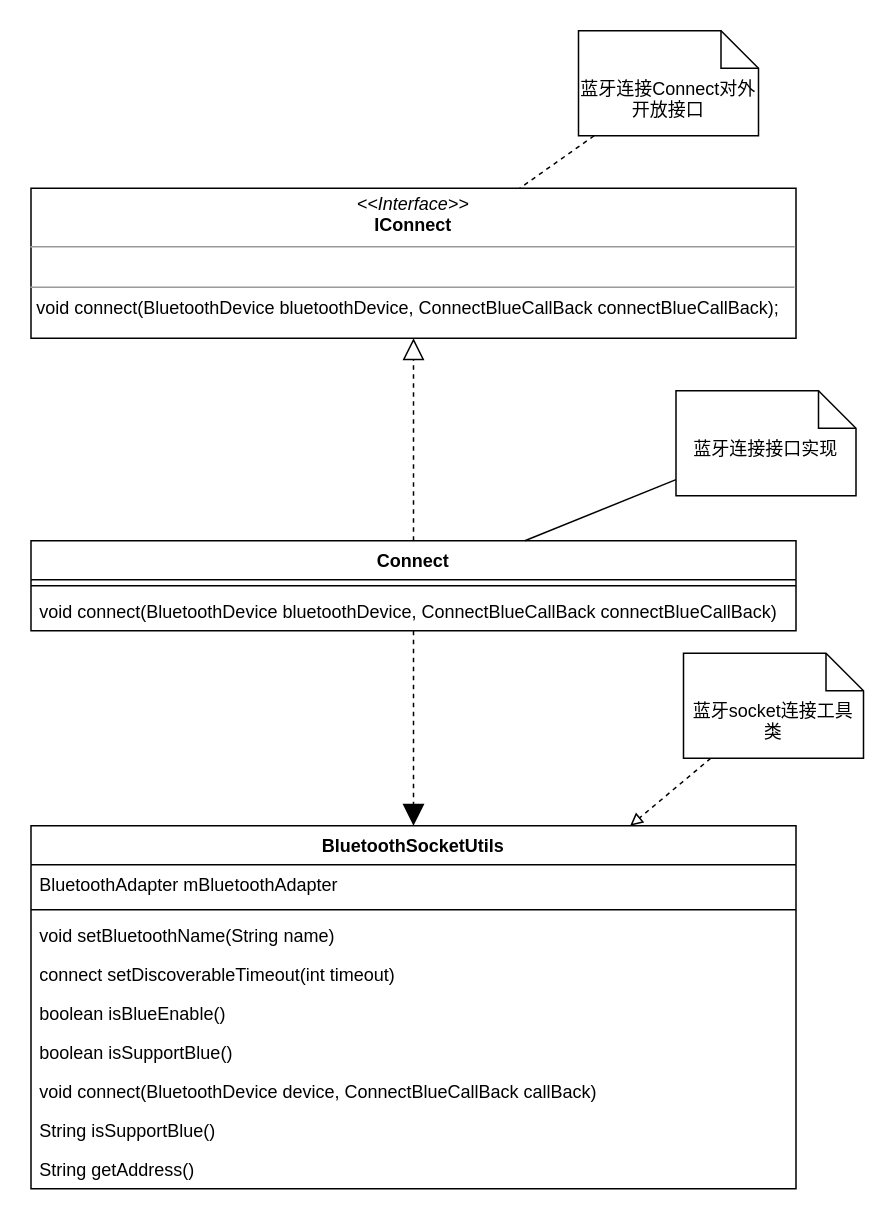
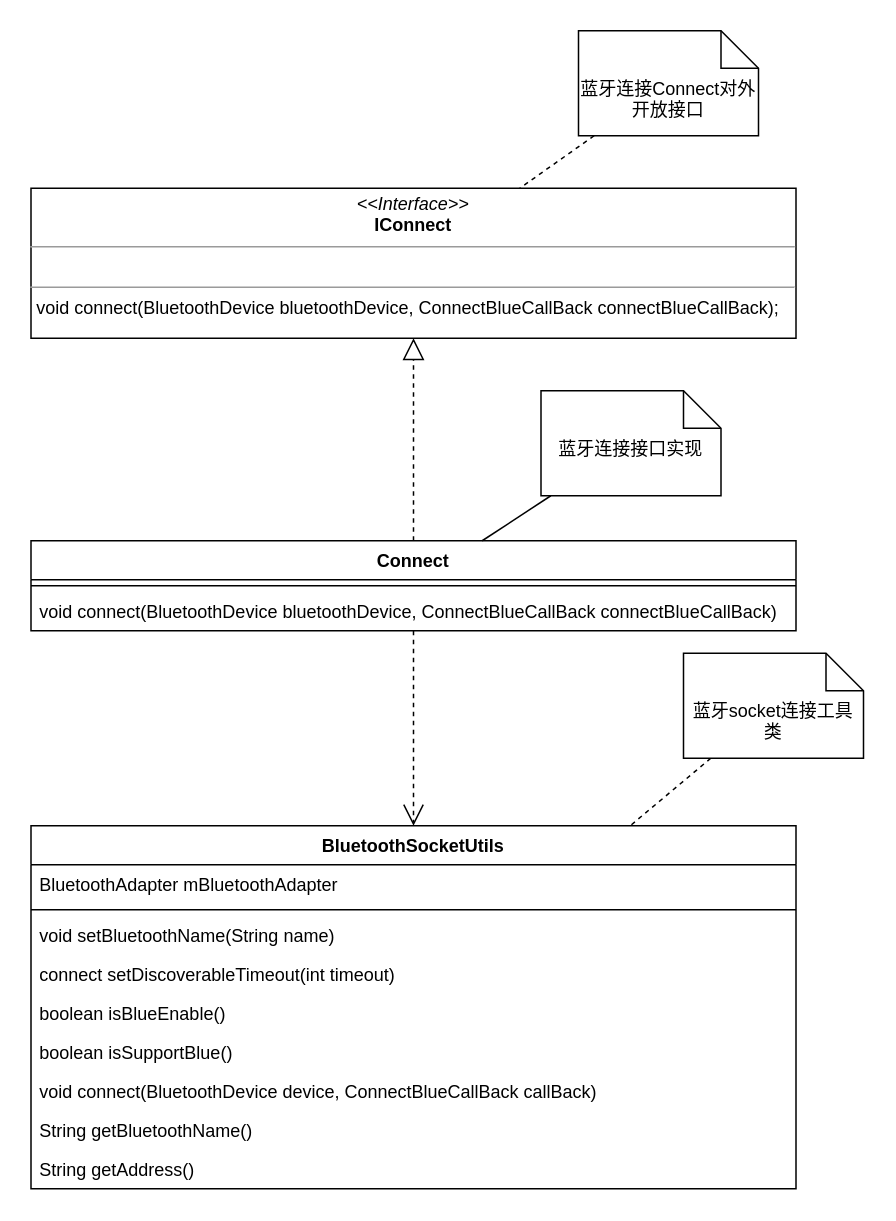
node "蓝牙连接接口实现": moved (766, 443) -> (631, 443)
edge "Connect" -> "BluetoothSocketUtils": arrowhead block -> open
edge "蓝牙socket连接工具类" -> "BluetoothSocketUtils": arrowhead block -> none
node "String isSupportBlue()": label "String isSupportBlue()" -> "String getBluetoothName()"
